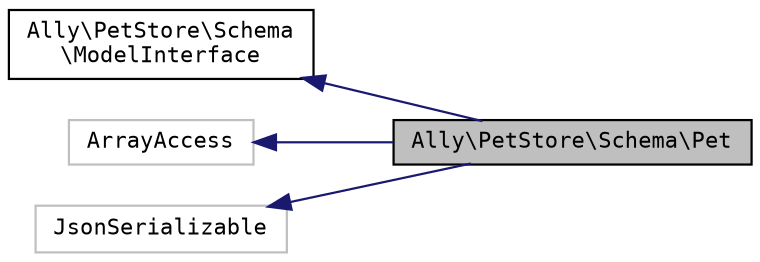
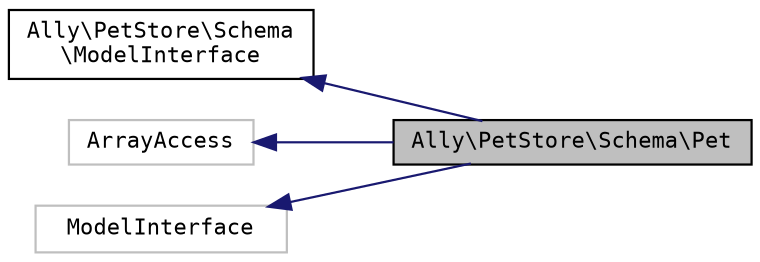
node "JsonSerializable": label "JsonSerializable" -> "ModelInterface"
